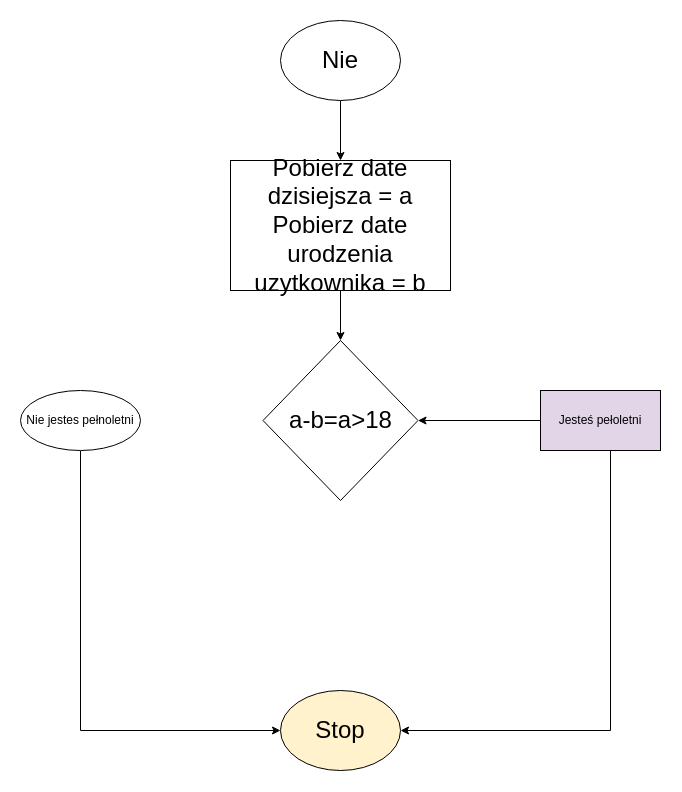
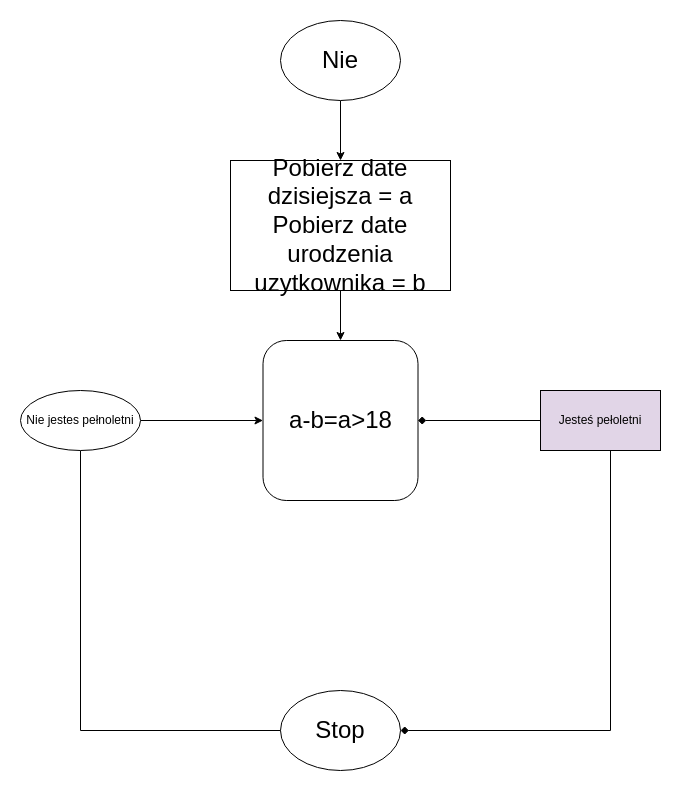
edge "Nie jestes pełnoletni" -> "a-b=a>18": added
node "a-b=a>18": shape diamond -> rounded rectangle
edge "Jesteś pełoletni" -> "a-b=a>18": arrowhead classic -> diamond
edge "Nie jestes pełnoletni" -> "Stop": arrowhead classic -> none
node "Stop": fillcolor #fff2cc -> #ffffff
edge "Jesteś pełoletni" -> "Stop": arrowhead classic -> diamond
